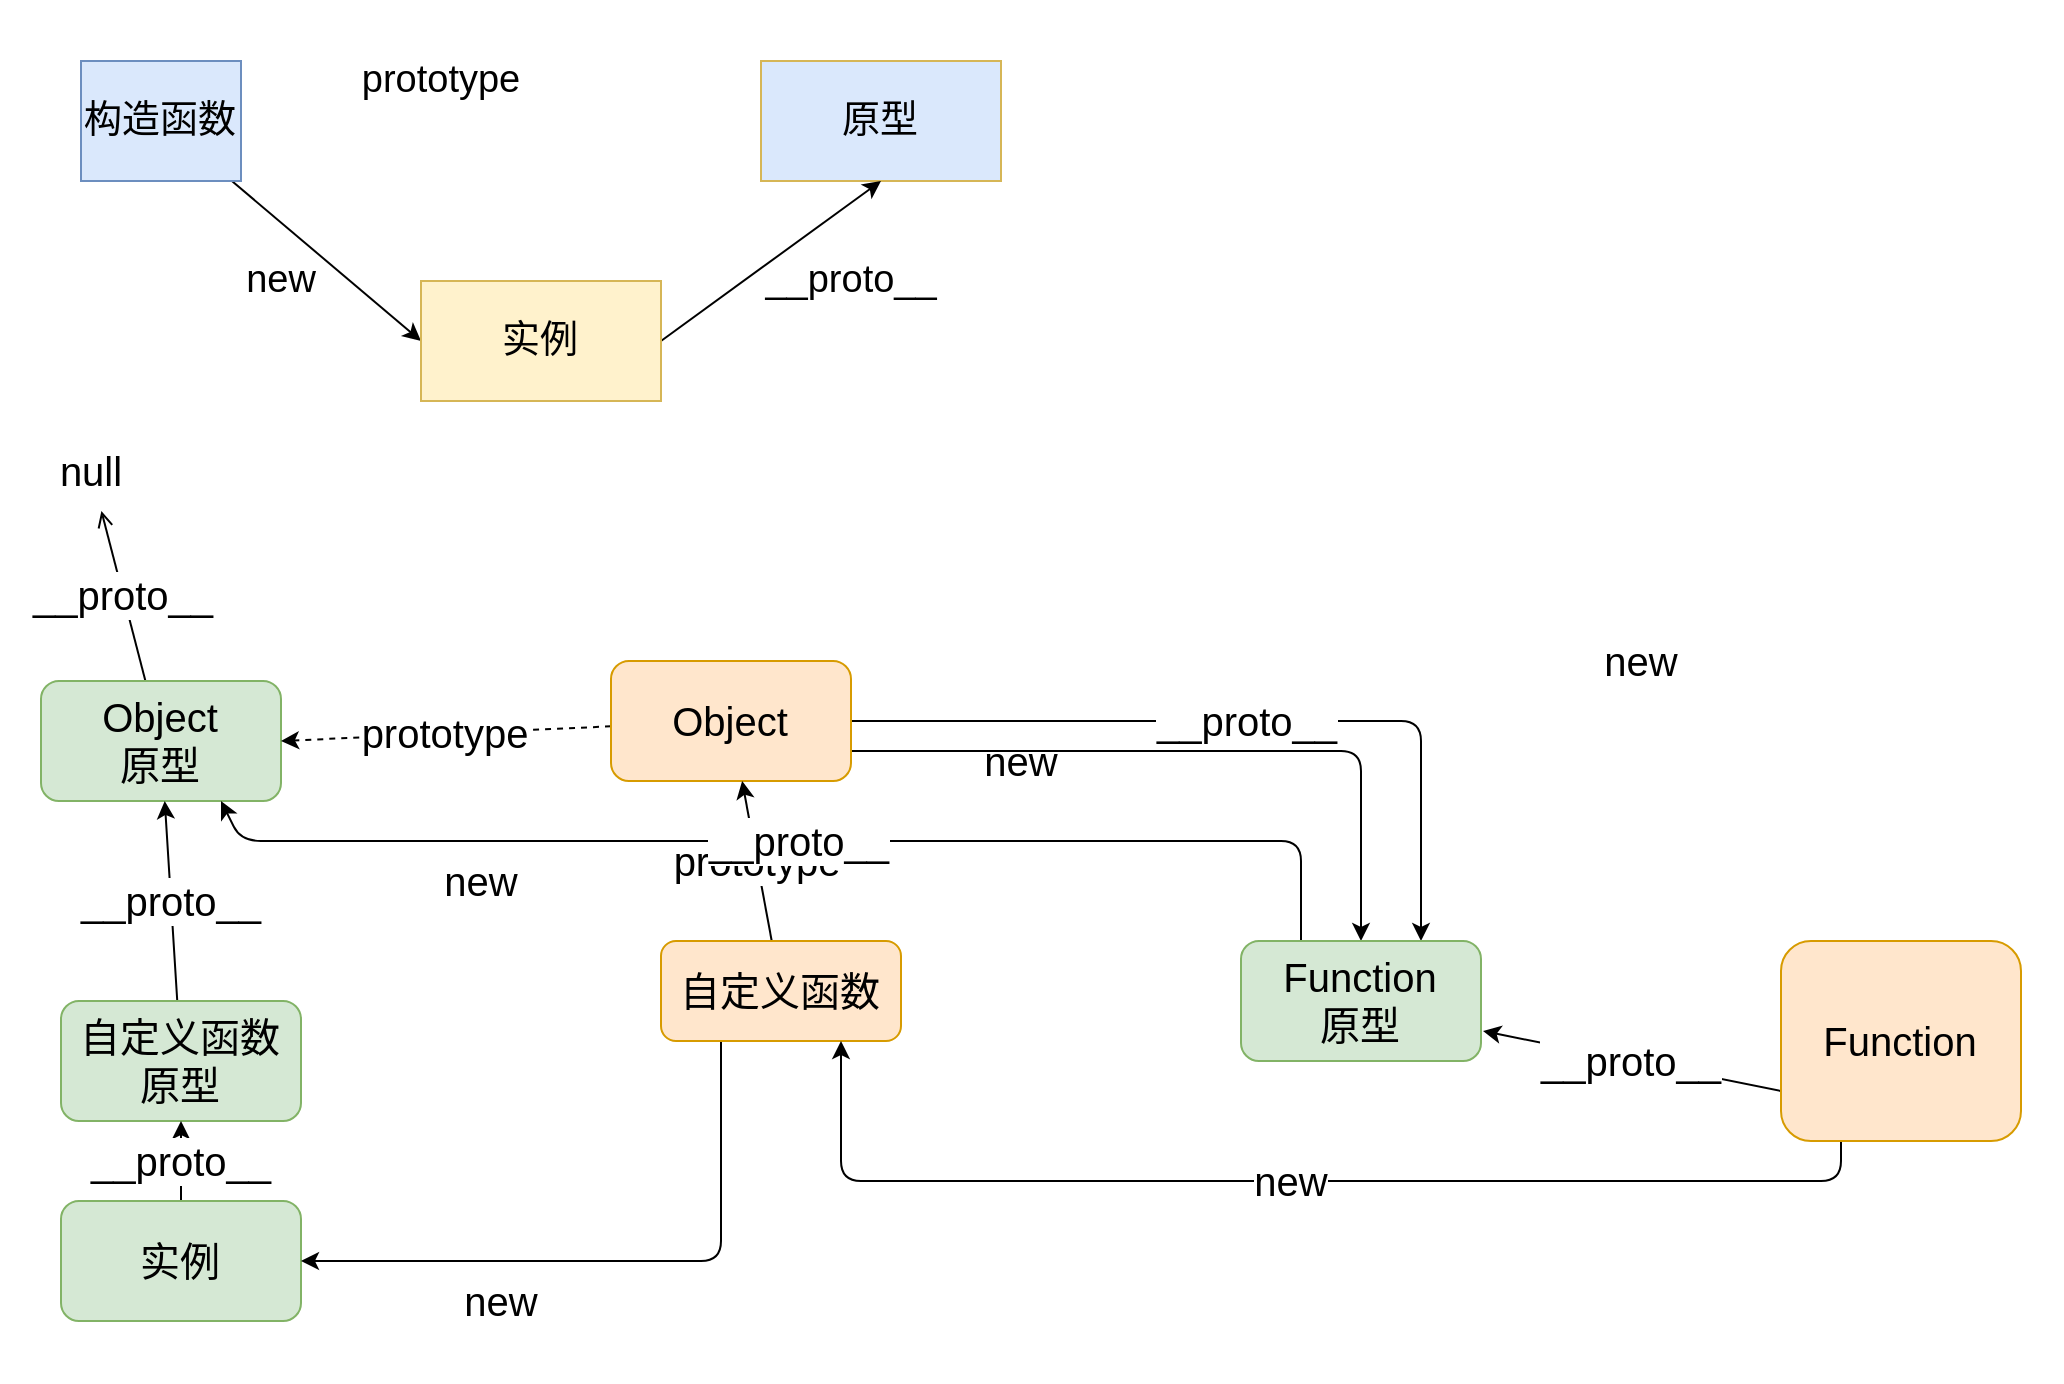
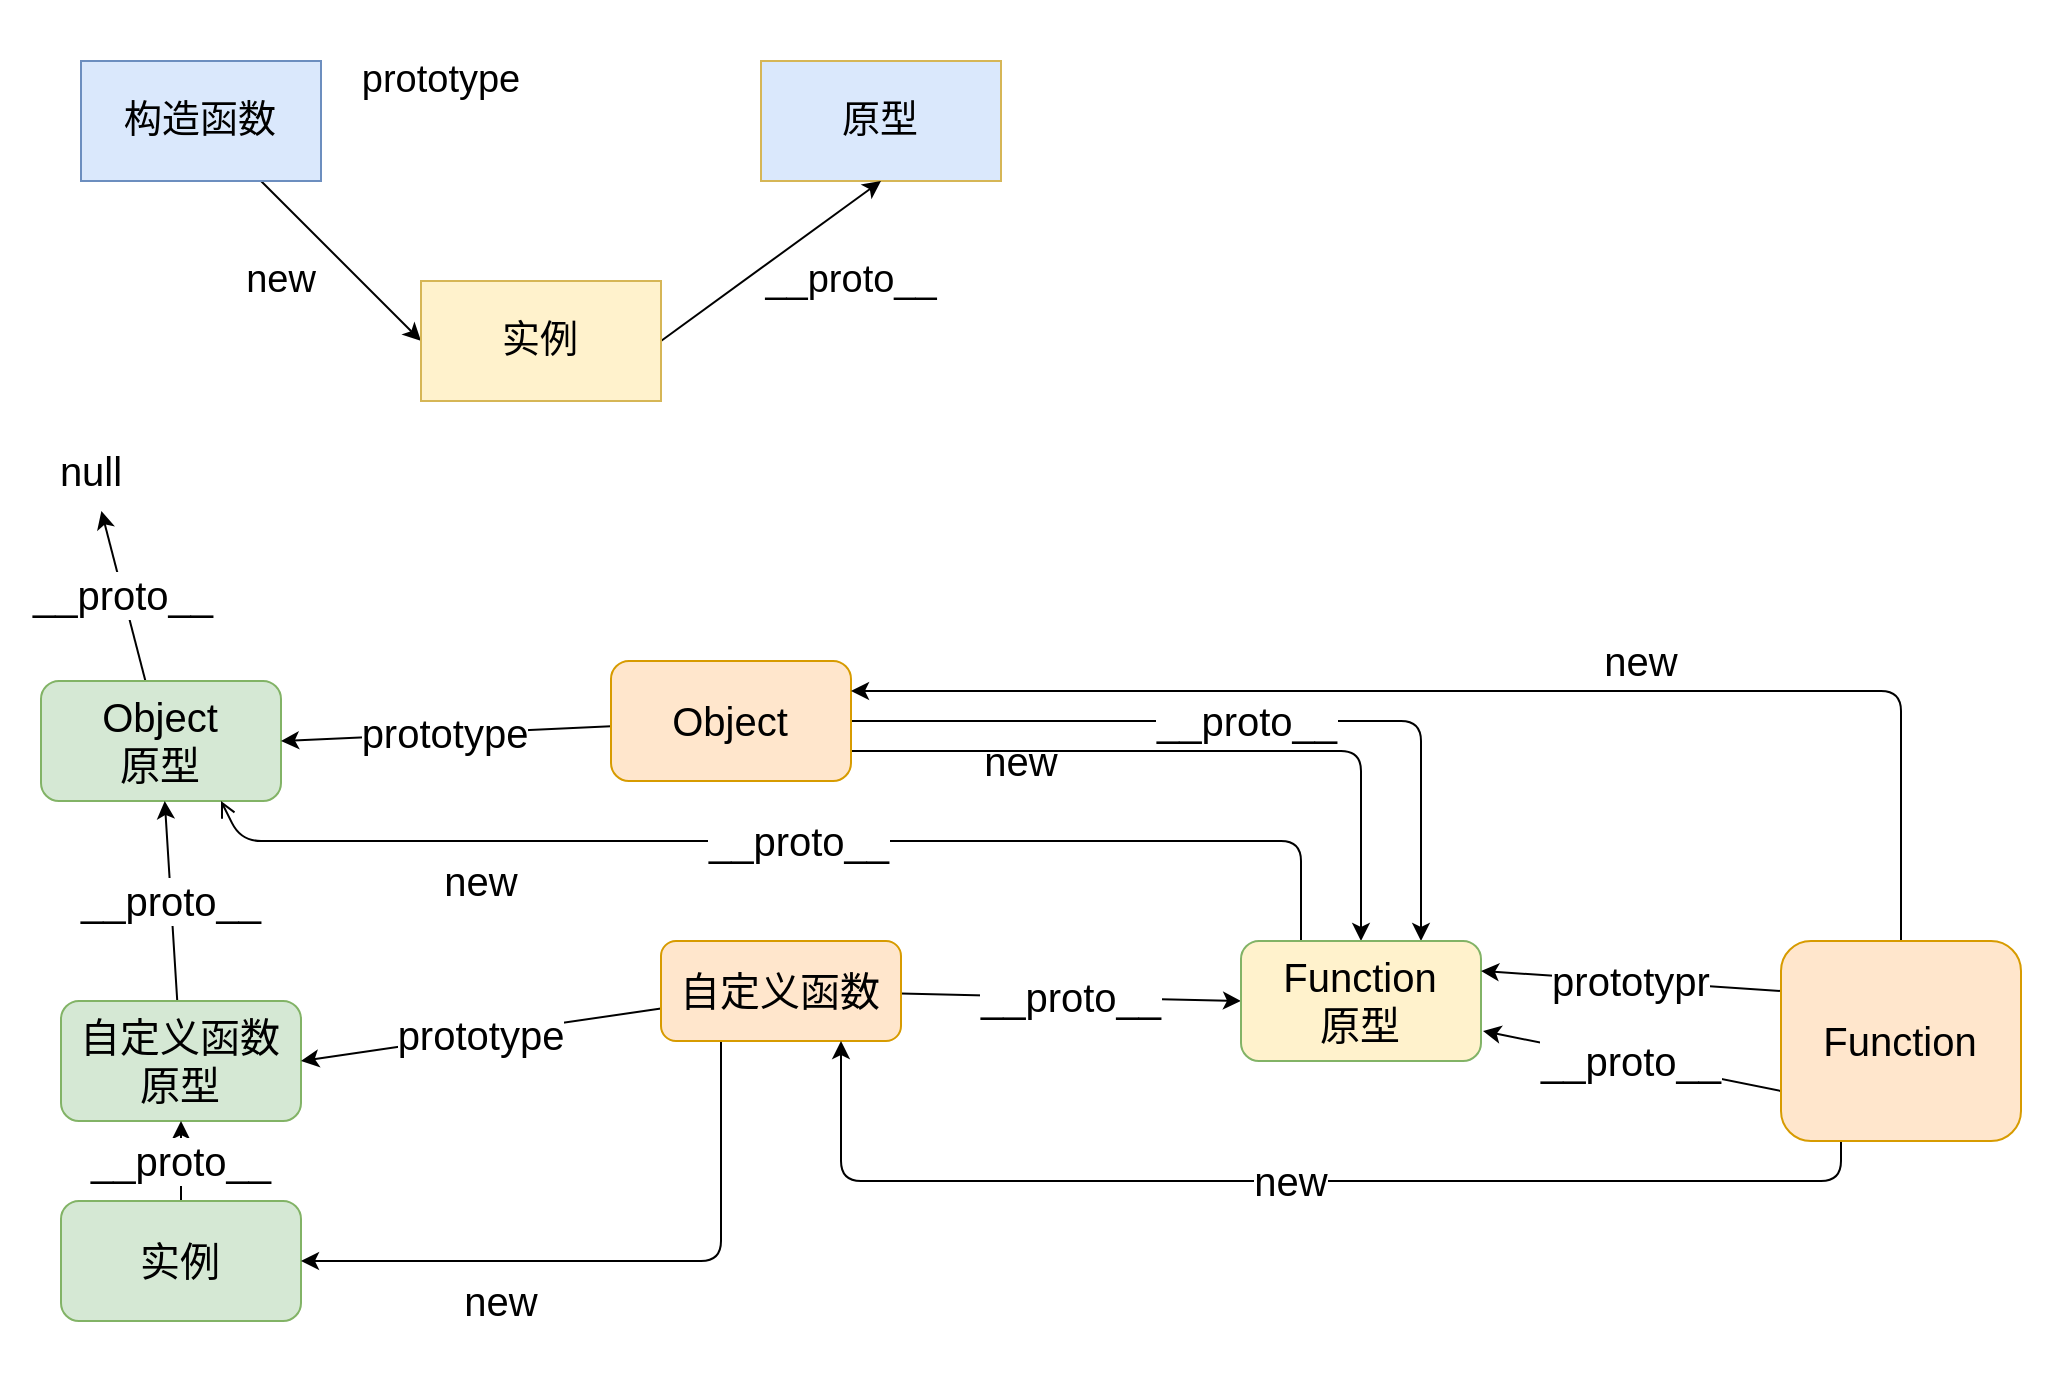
node "构造函数": size 160x120 -> 240x120
edge "Object 原型" -> "null": arrowhead open -> classic
edge "Function" -> "Object": added
edge "Object" -> "Object 原型": style dashed -> solid
edge "Function 原型" -> "Object 原型": arrowhead classic -> open
edge "自定义函数" -> "Object": now "自定义函数" -> "自定义函数 原型"
edge "Function" -> "Function 原型": added, label "prototypr"
edge "自定义函数" -> "Function 原型": added, label "__proto__"
node "Function 原型": fillcolor #d5e8d4 -> #fff2cc
